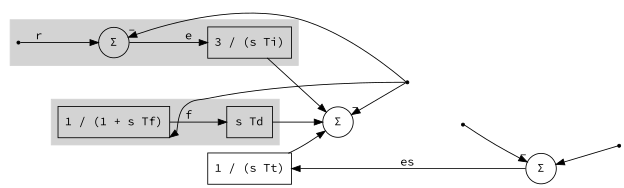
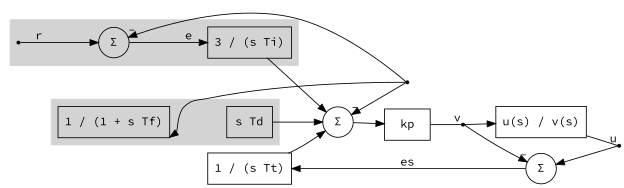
edge "1 / (1 + s Tf)" -> "s Td": removed, label "f"
node "u(s) / v(s)": added
node "kp": added
